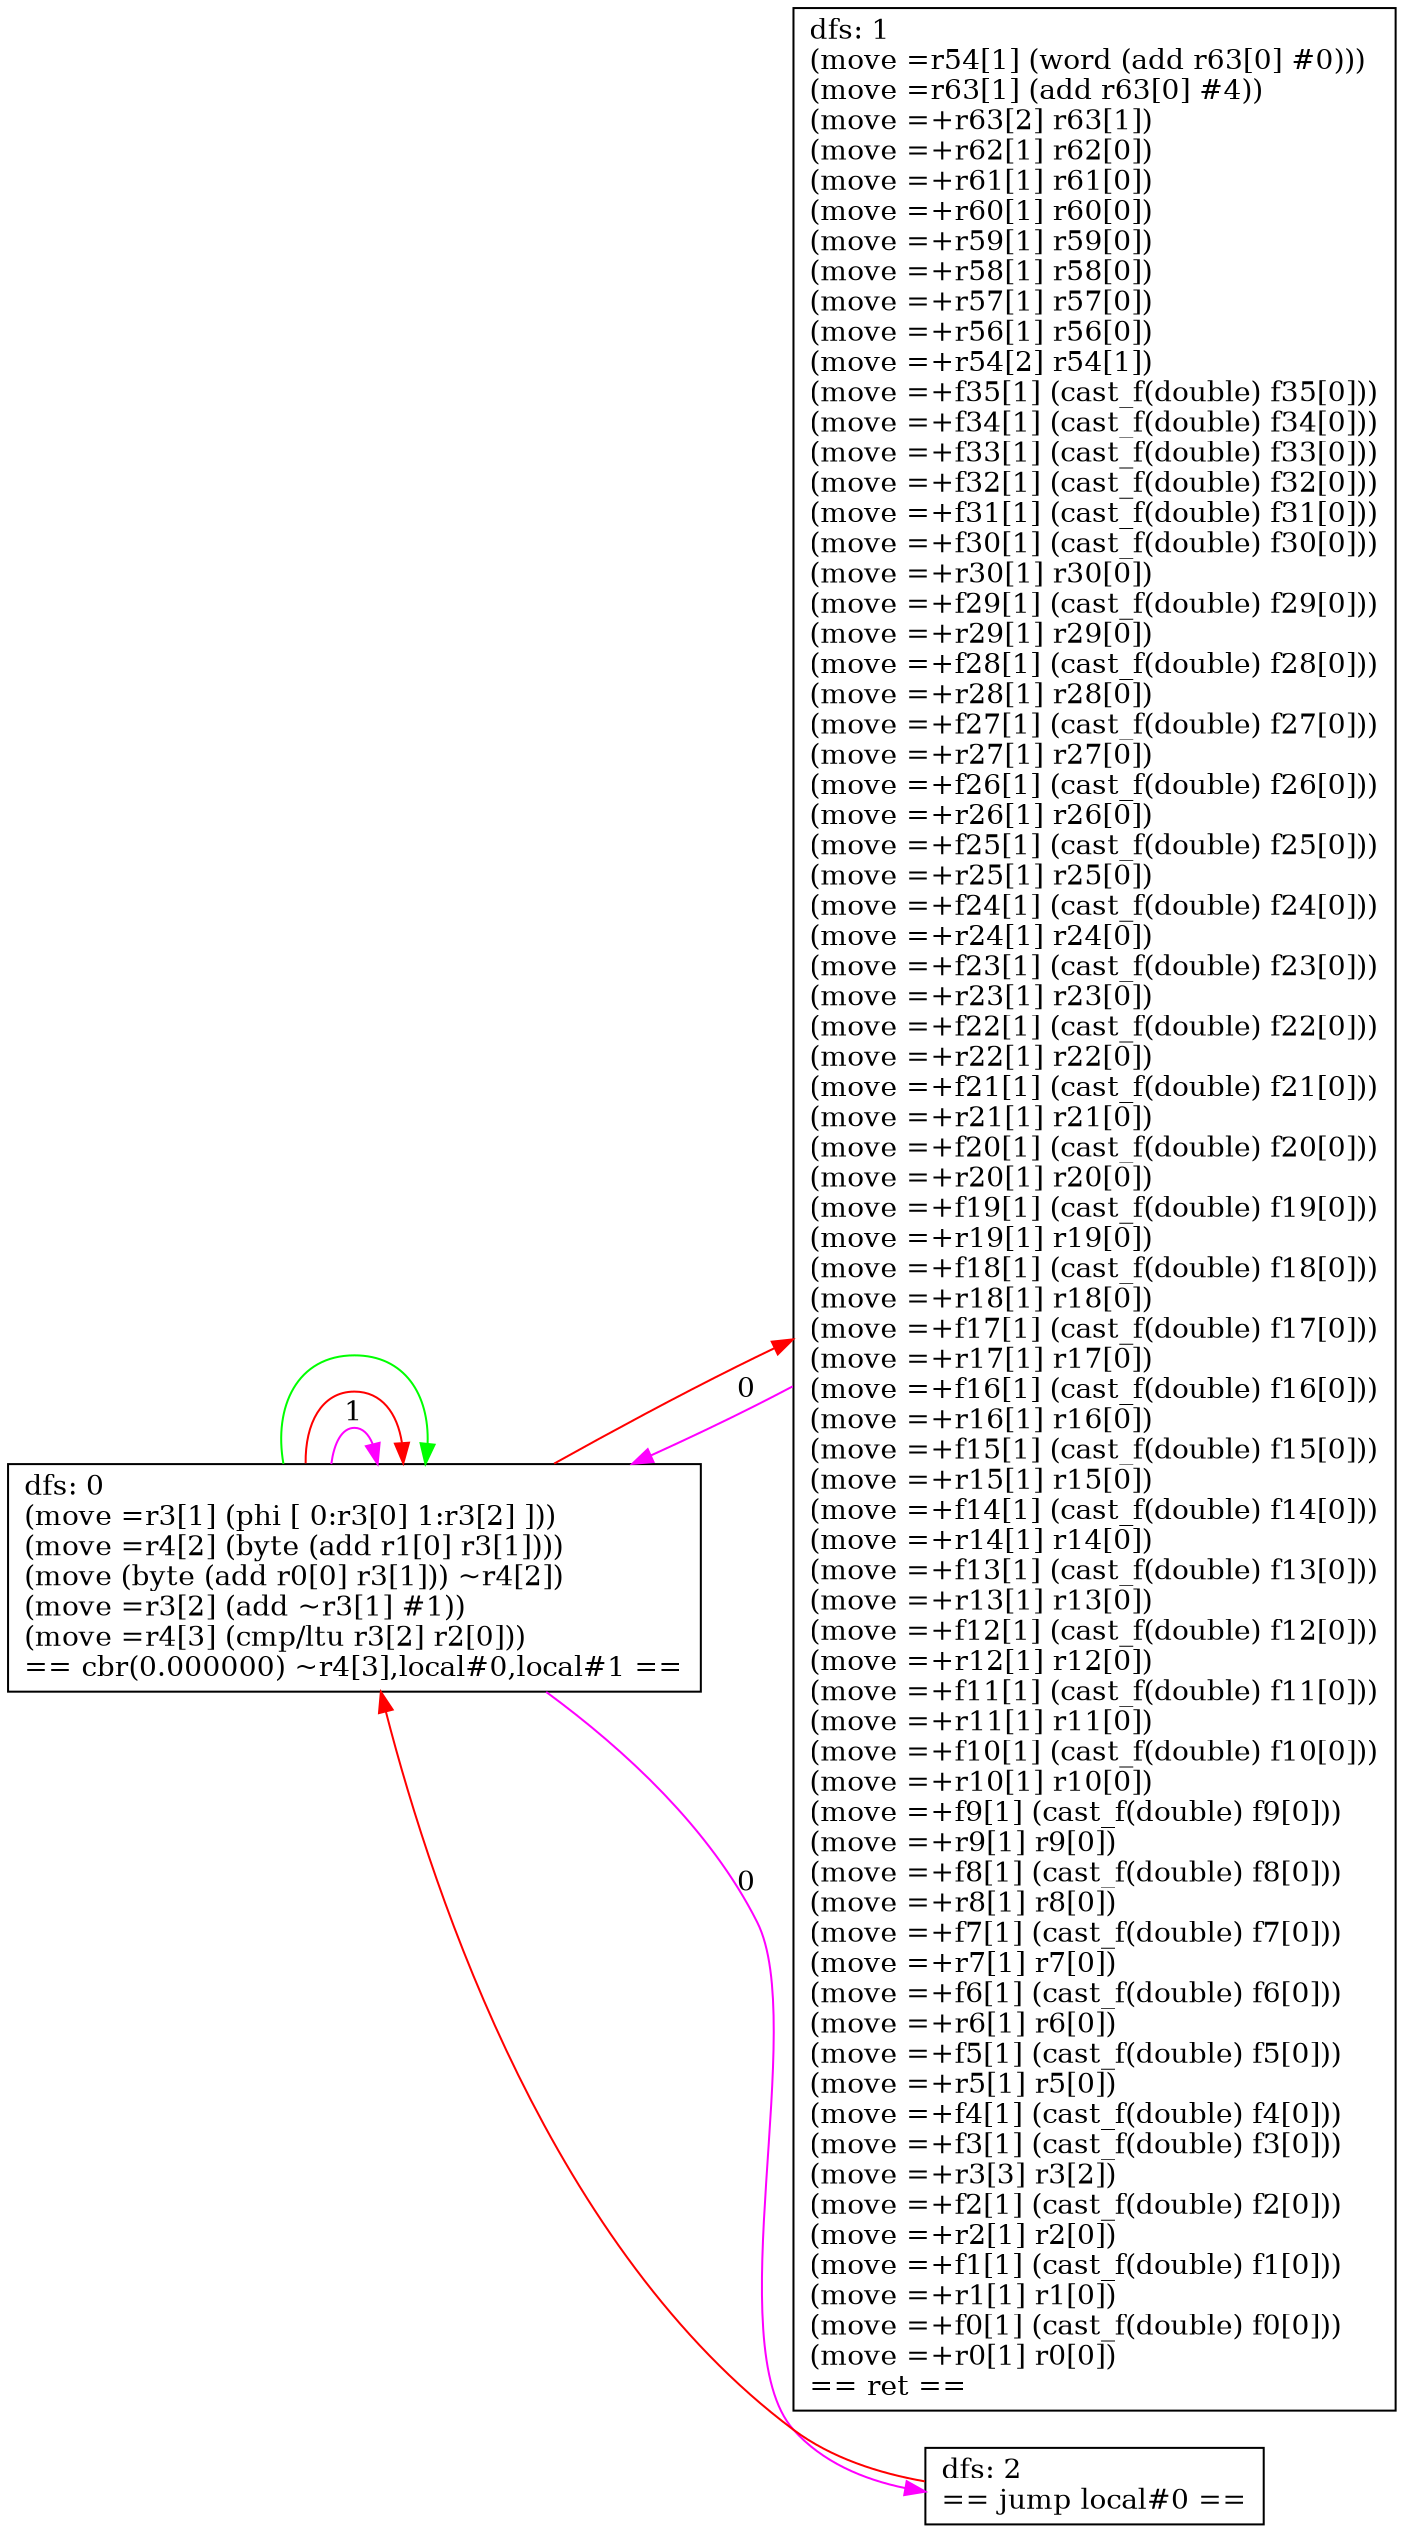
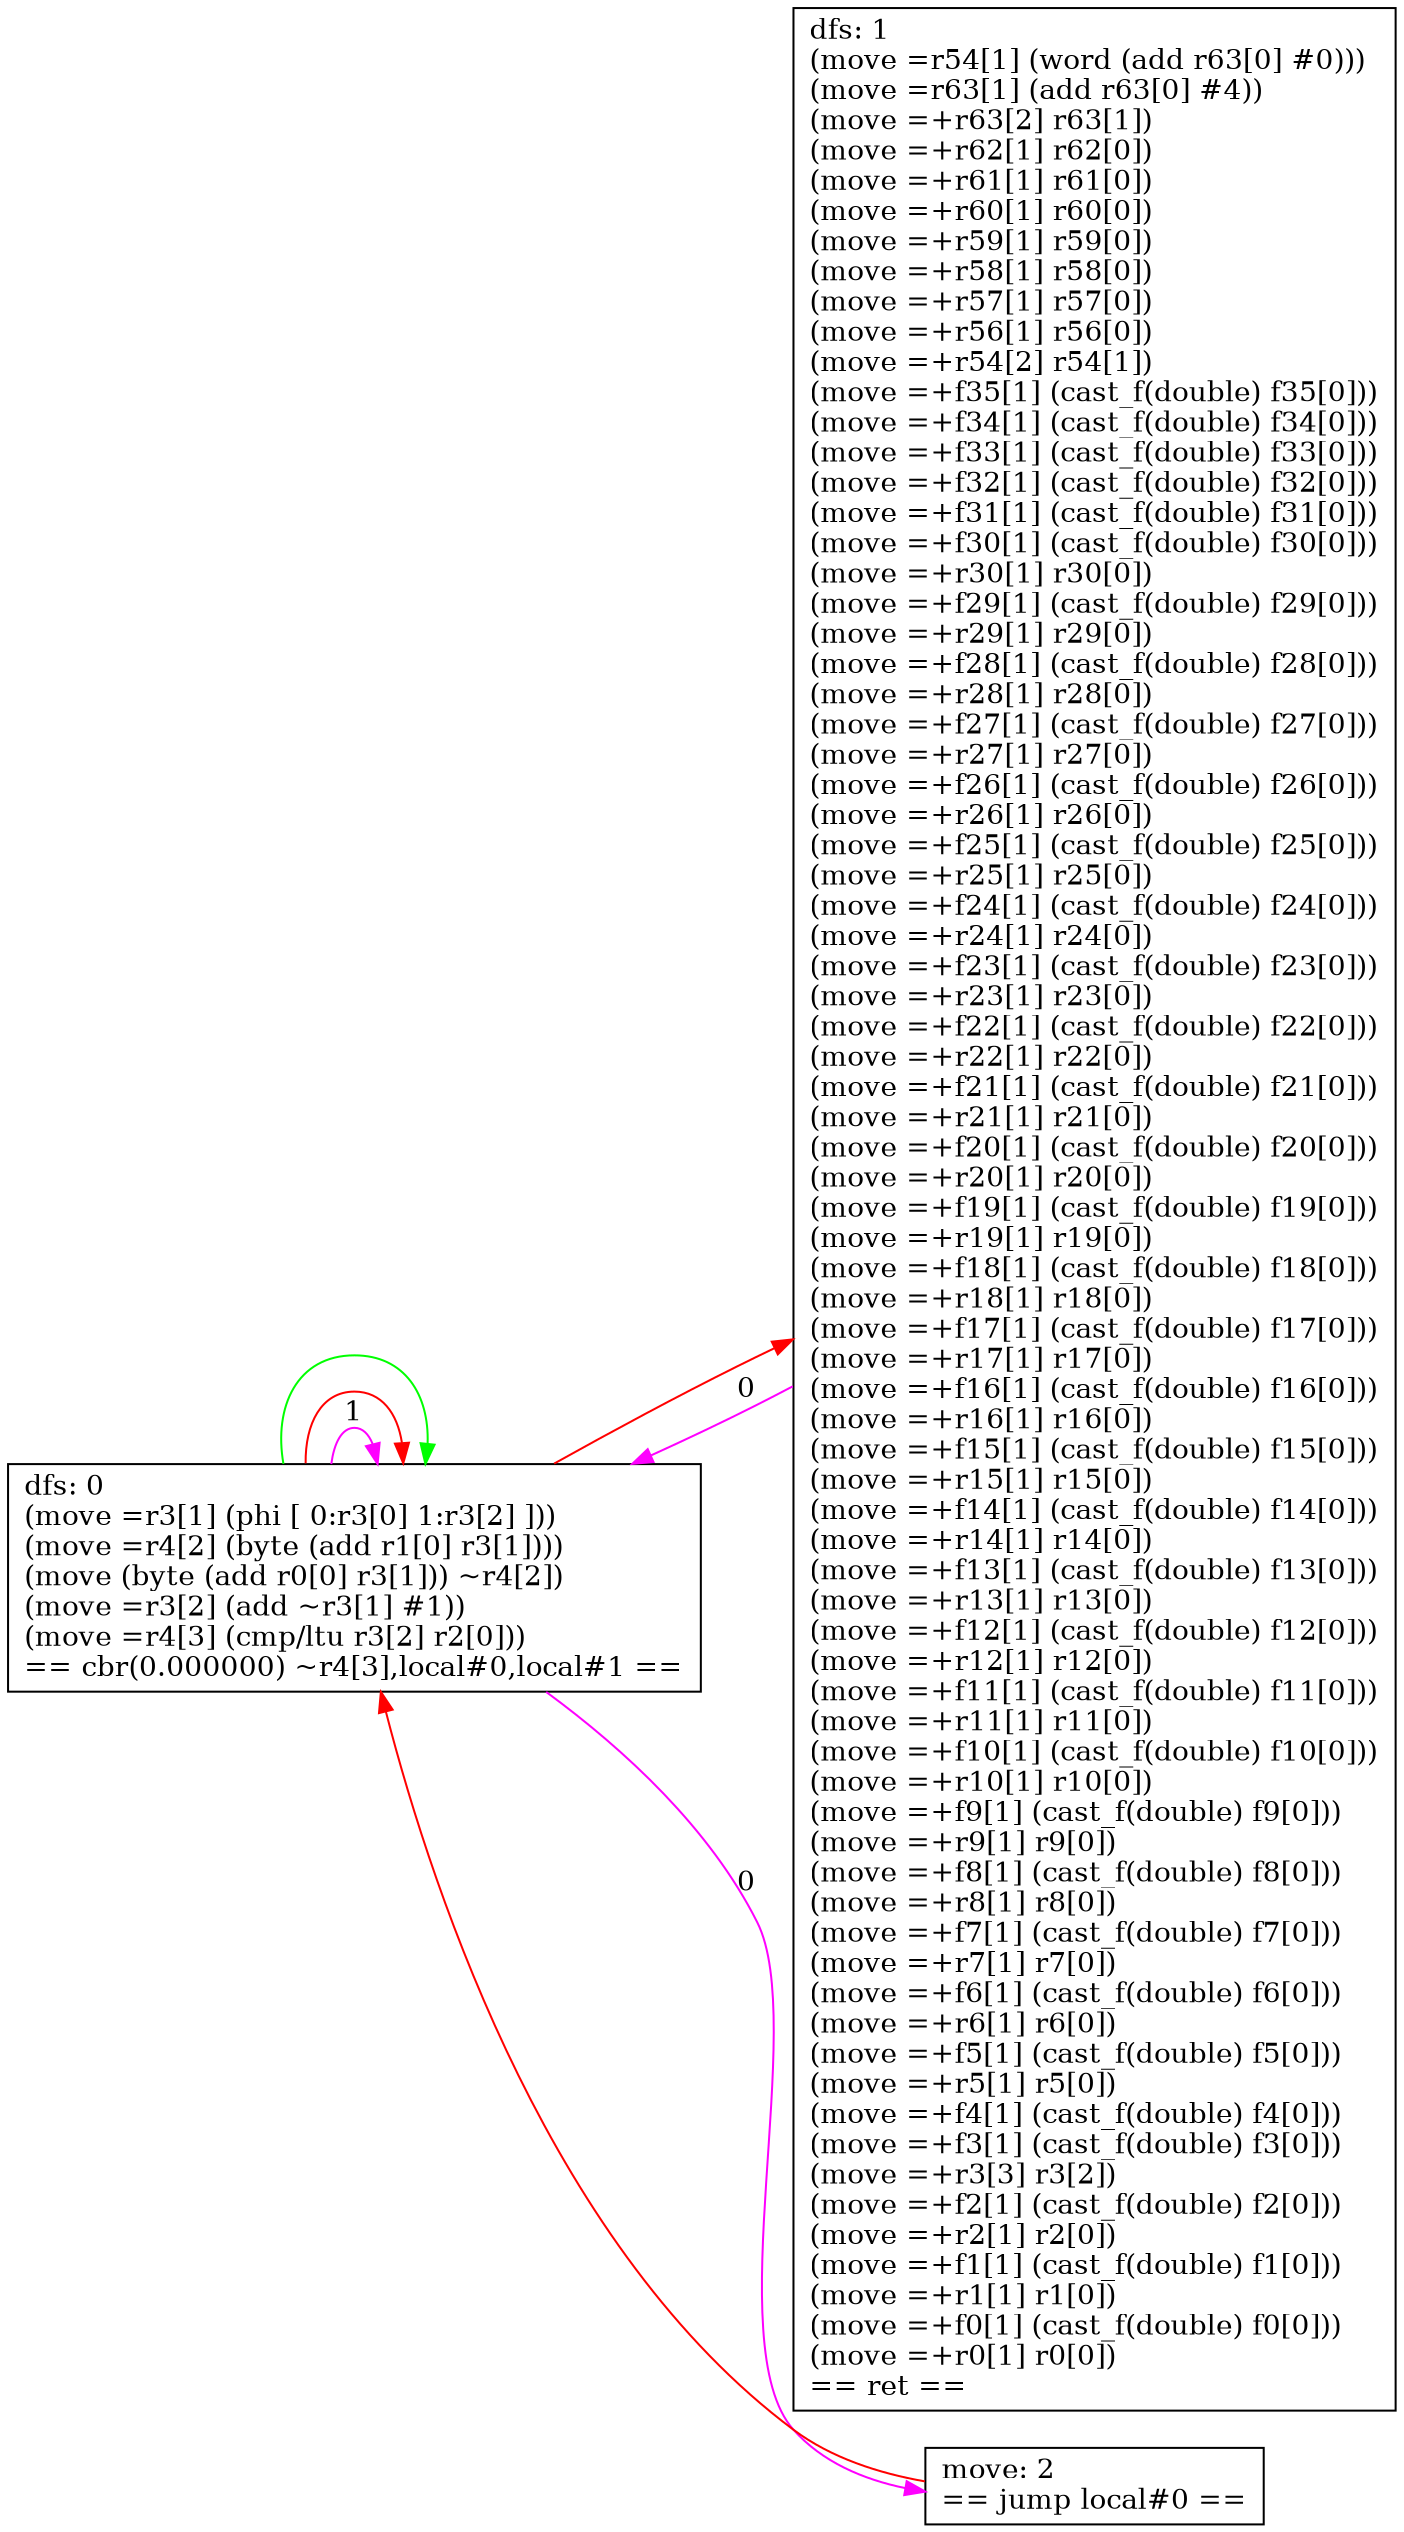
node "dfs: 2 == jump local#0 ==": label "dfs: 2 == jump local#0 ==" -> "move: 2 == jump local#0 =="
